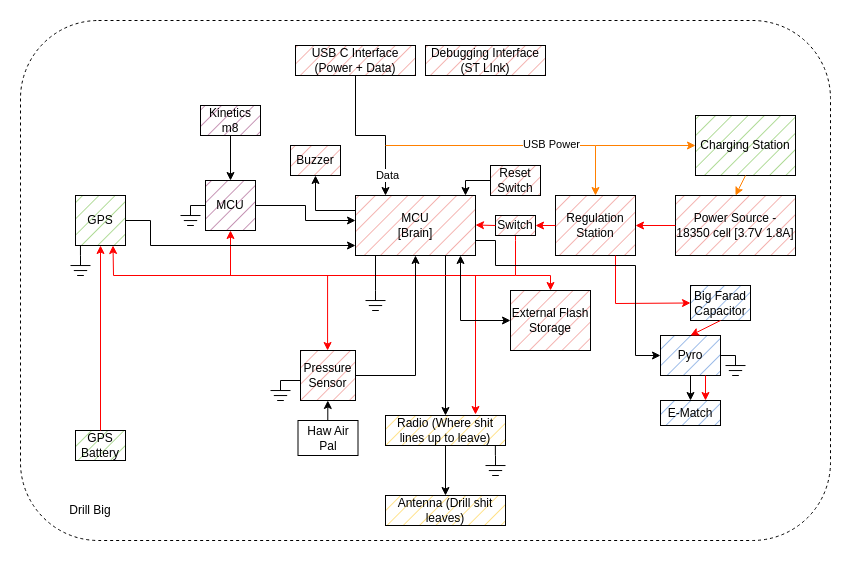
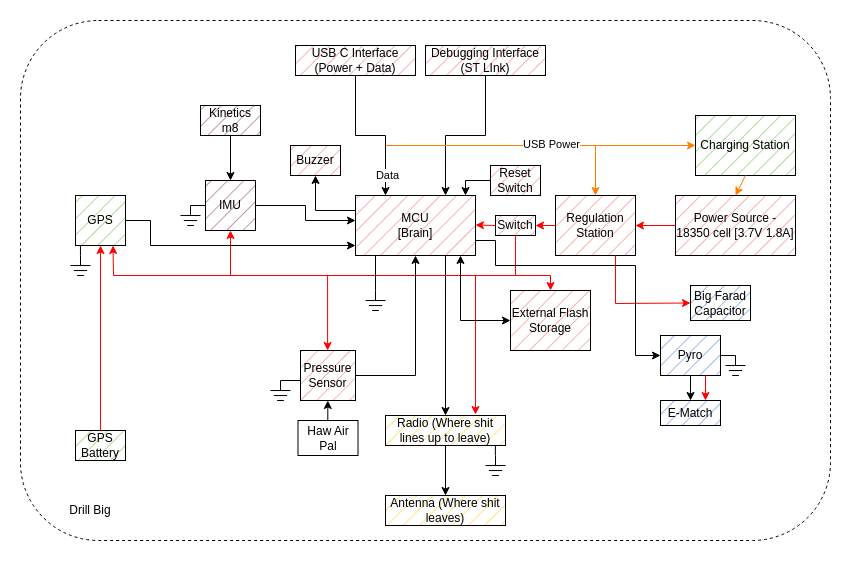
edge "Debugging Interface (ST LInk)" -> "MCU [Brain]": added
node "MCU": label "MCU" -> "IMU"
edge "Big Farad Capacitor" -> "Pyro": removed
node "Antenna (Drill shit leaves)": label "Antenna (Drill shit leaves)" -> "Antenna (Where shit leaves)"
